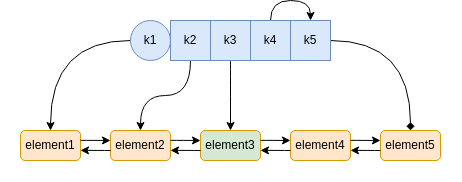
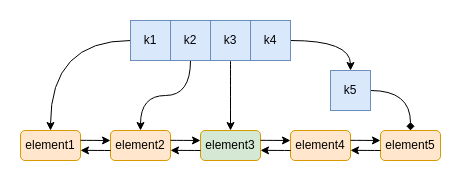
node "k1": shape ellipse -> rectangle
node "k5": moved (311, 41) -> (351, 91)
